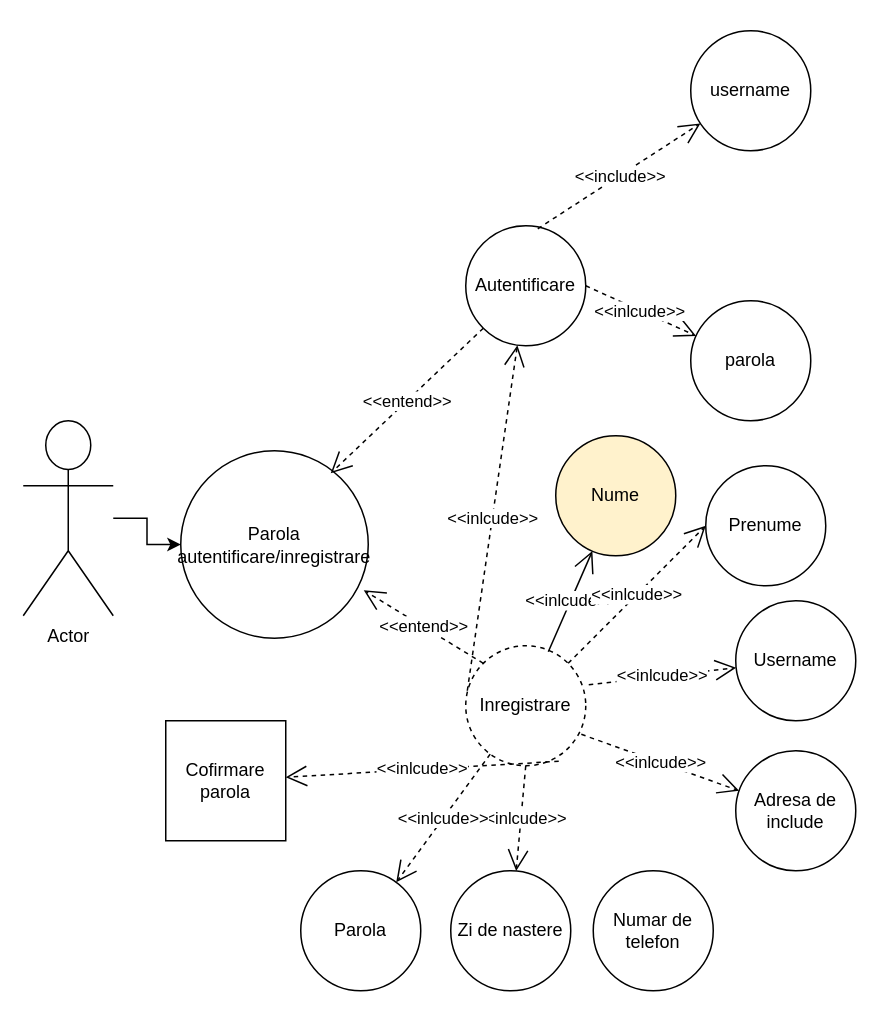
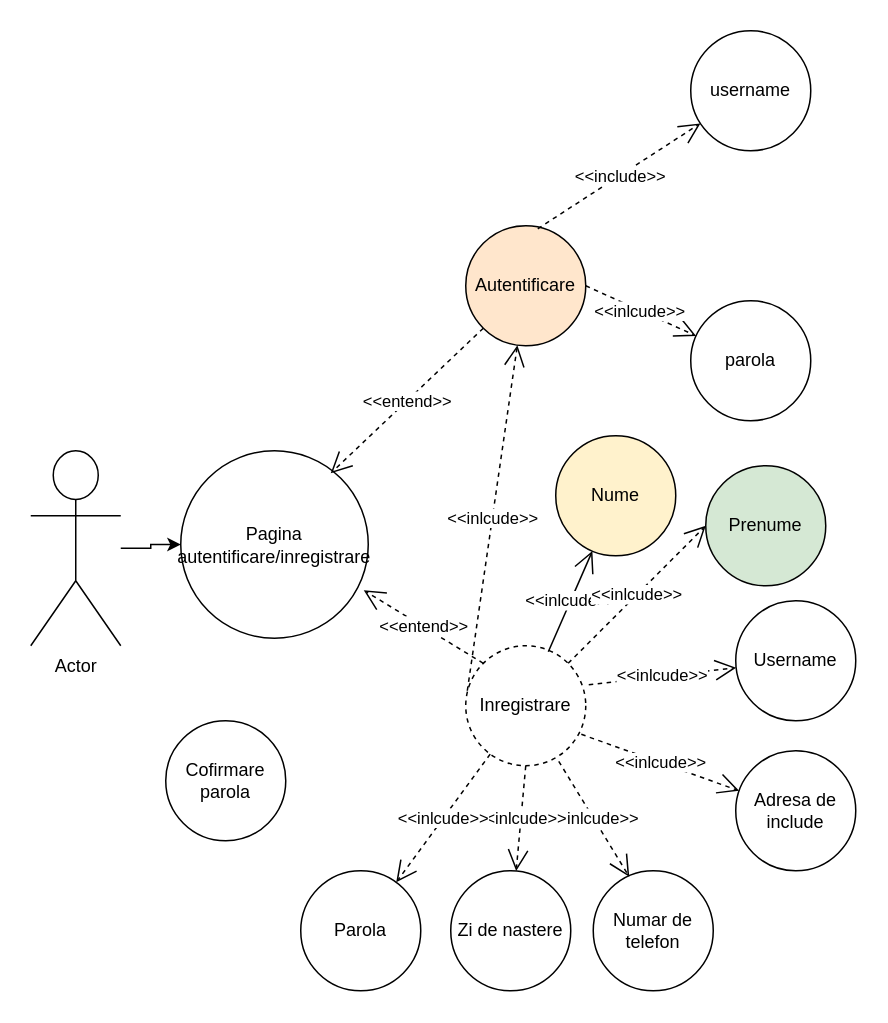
node "Autentificare": fillcolor #ffffff -> #ffe6cc
node "Actor": moved (68, 518) -> (76, 548)
node "Prenume": fillcolor #ffffff -> #d5e8d4
node "Parola autentificare/inregistrare": label "Parola autentificare/inregistrare" -> "Pagina autentificare/inregistrare"
edge "Inregistrare" -> "Cofirmare parola": now "Inregistrare" -> "Numar de telefon"
node "Cofirmare parola": shape rectangle -> ellipse
